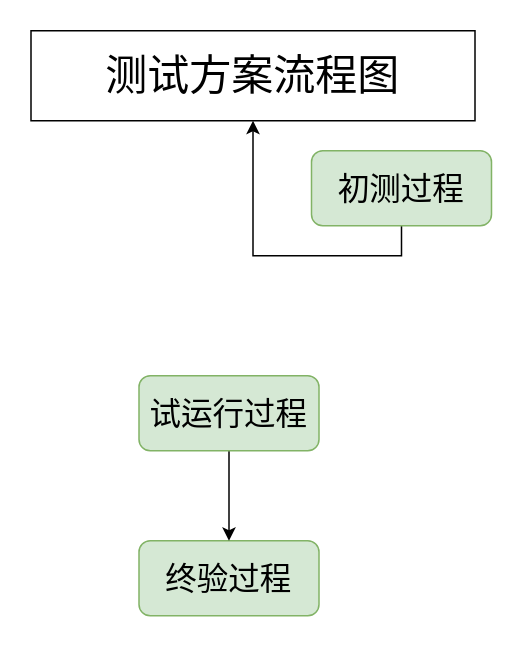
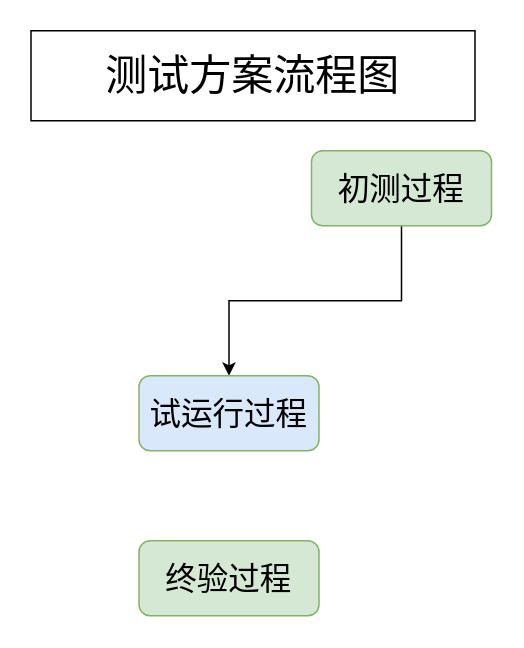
edge "初测过程" -> "测试方案流程图": now "初测过程" -> "试运行过程"
node "试运行过程": fillcolor #d5e8d4 -> #dae8fc
edge "试运行过程" -> "终验过程": removed
